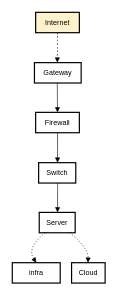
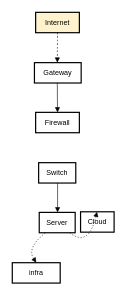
edge "Firewall" -> "Switch": removed
node "Cloud": moved (89, 273) -> (98, 222)
